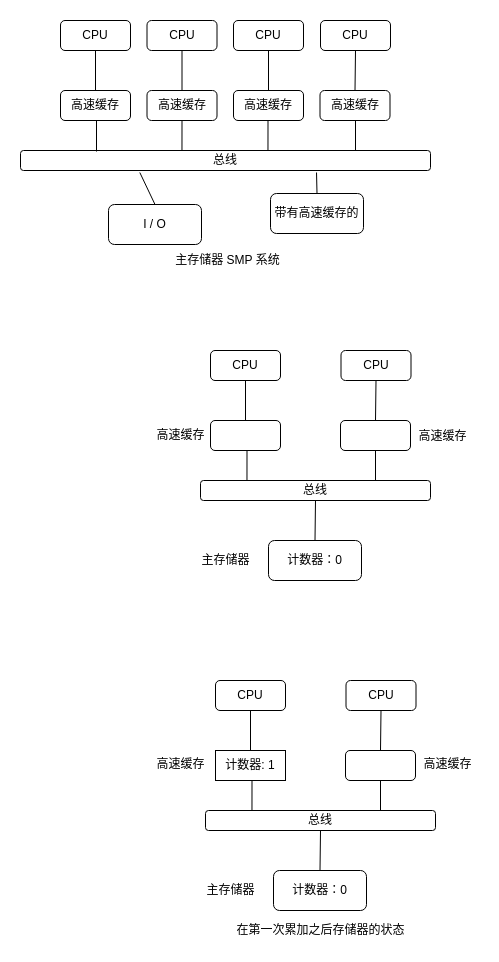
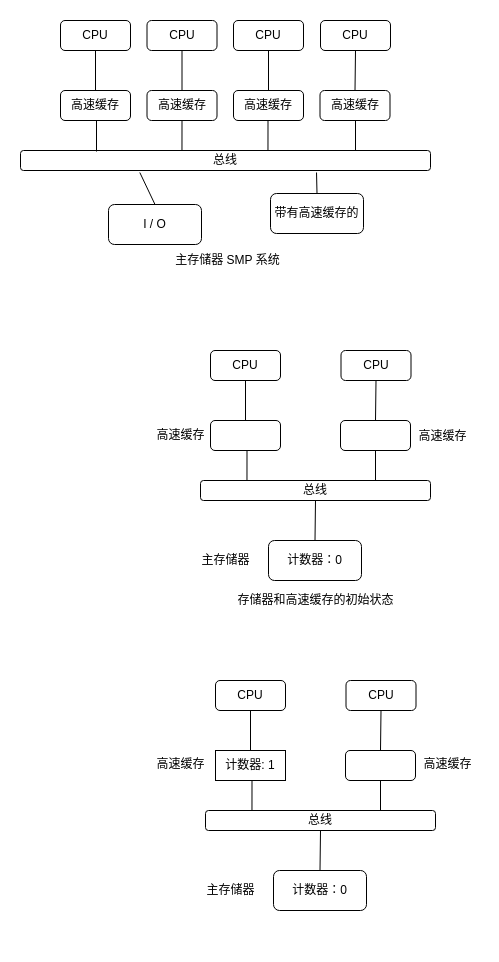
node "存储器和高速缓存的初始状态": added
node "在第一次累加之后存储器的状态": removed
